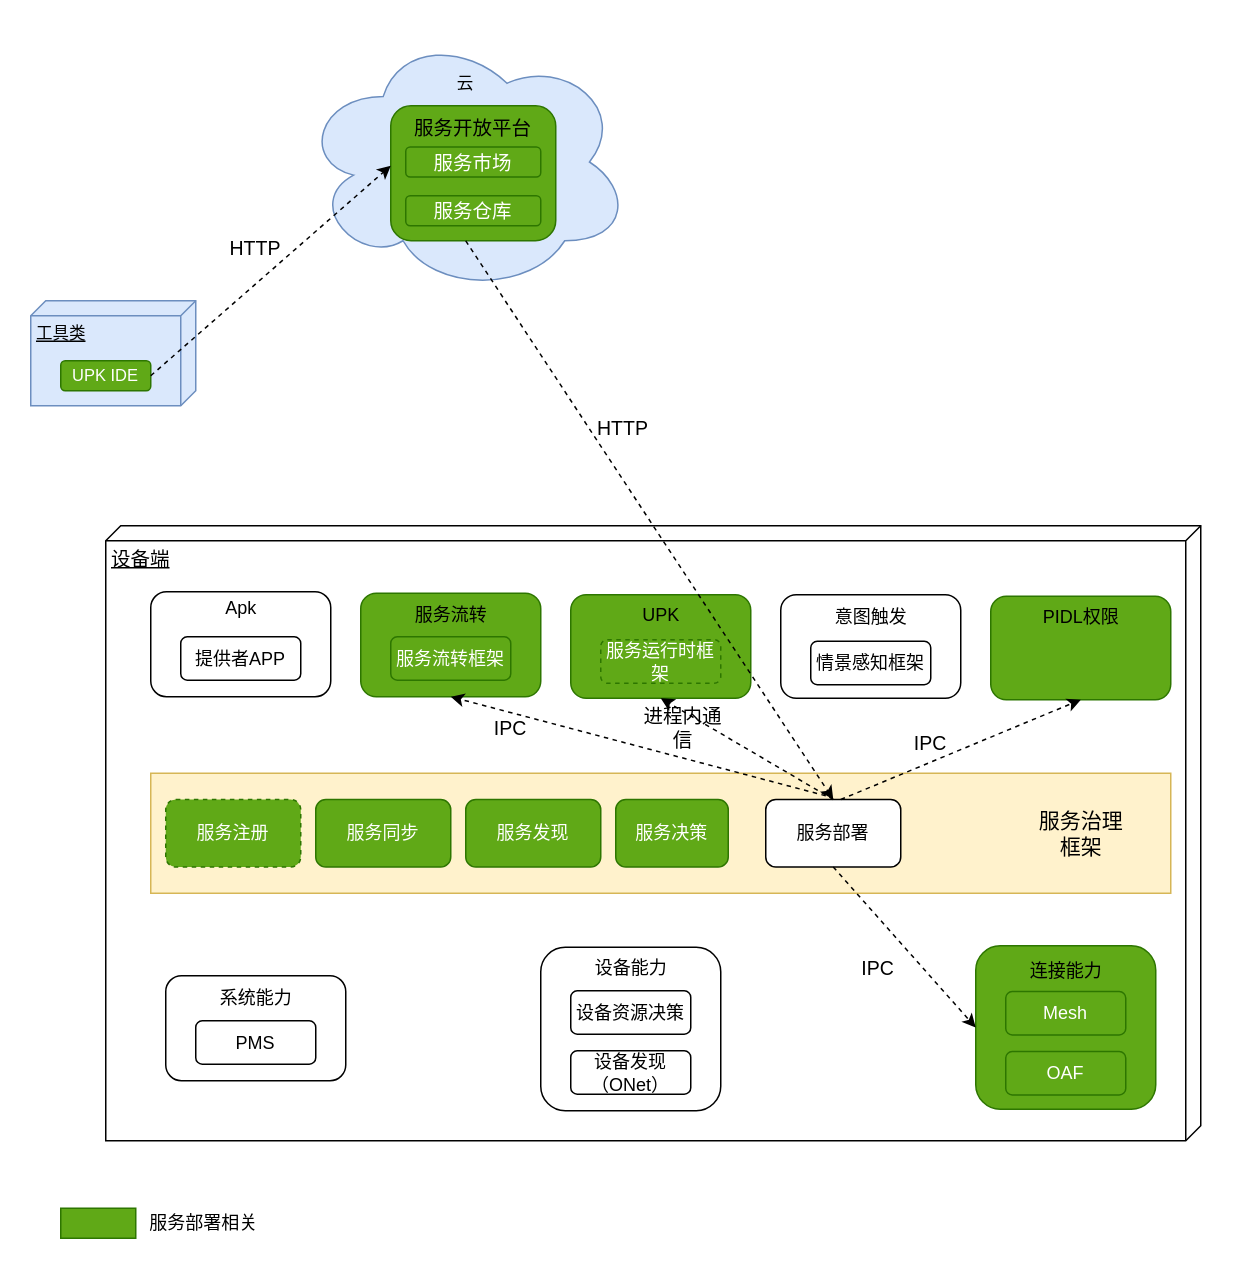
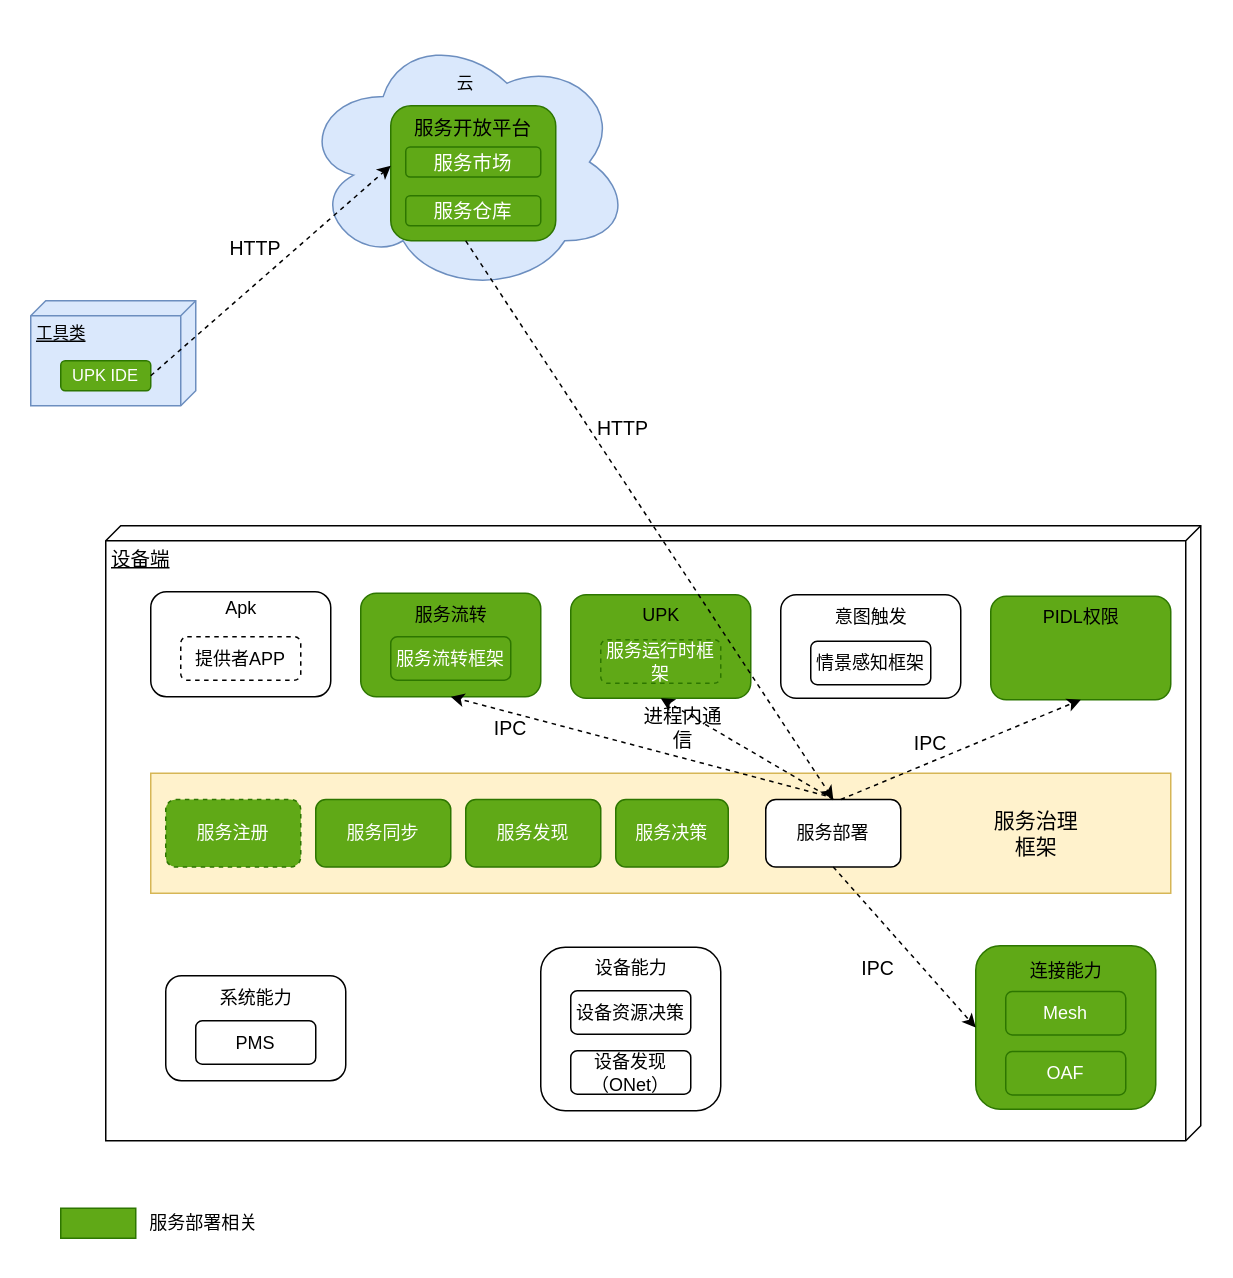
node "提供者APP": style solid -> dashed
node "服务治理 框架": moved (1081, 833) -> (1036, 833)
